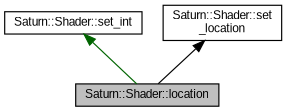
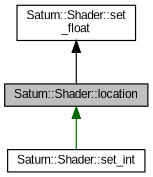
node "Saturn::Shader::set _location": label "Saturn::Shader::set _location" -> "Saturn::Shader::set _float"
edge "Saturn::Shader::location" -> "Saturn::Shader::set_int": reversed
